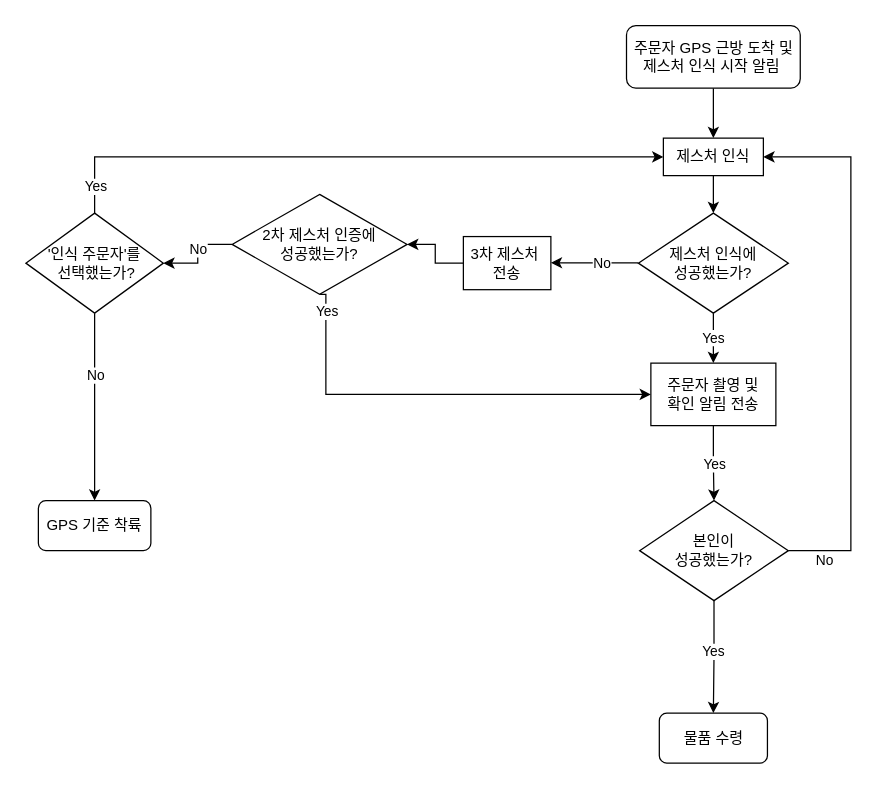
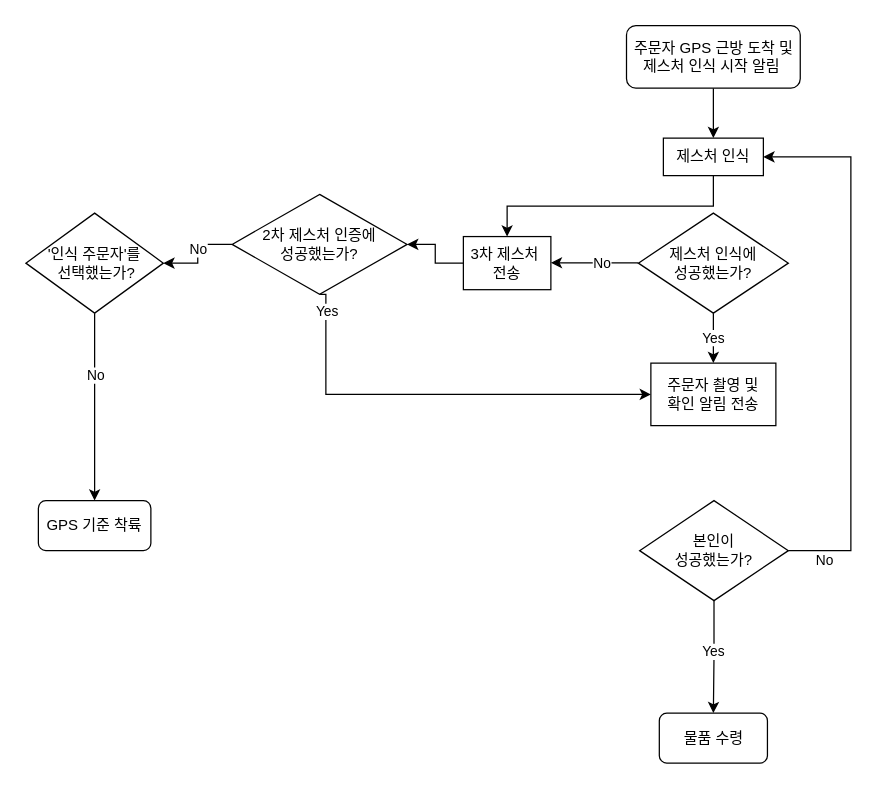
edge "'인식 주문자'를 선택했는가?" -> "제스처 인식": removed, label "Yes"
edge "제스처 인식" -> "제스처 인식에 성공했는가?": now "제스처 인식" -> "3차 제스처 전송"
edge "주문자 촬영 및확인 알림 전송" -> "본인이 성공했는가?": removed, label "Yes"
